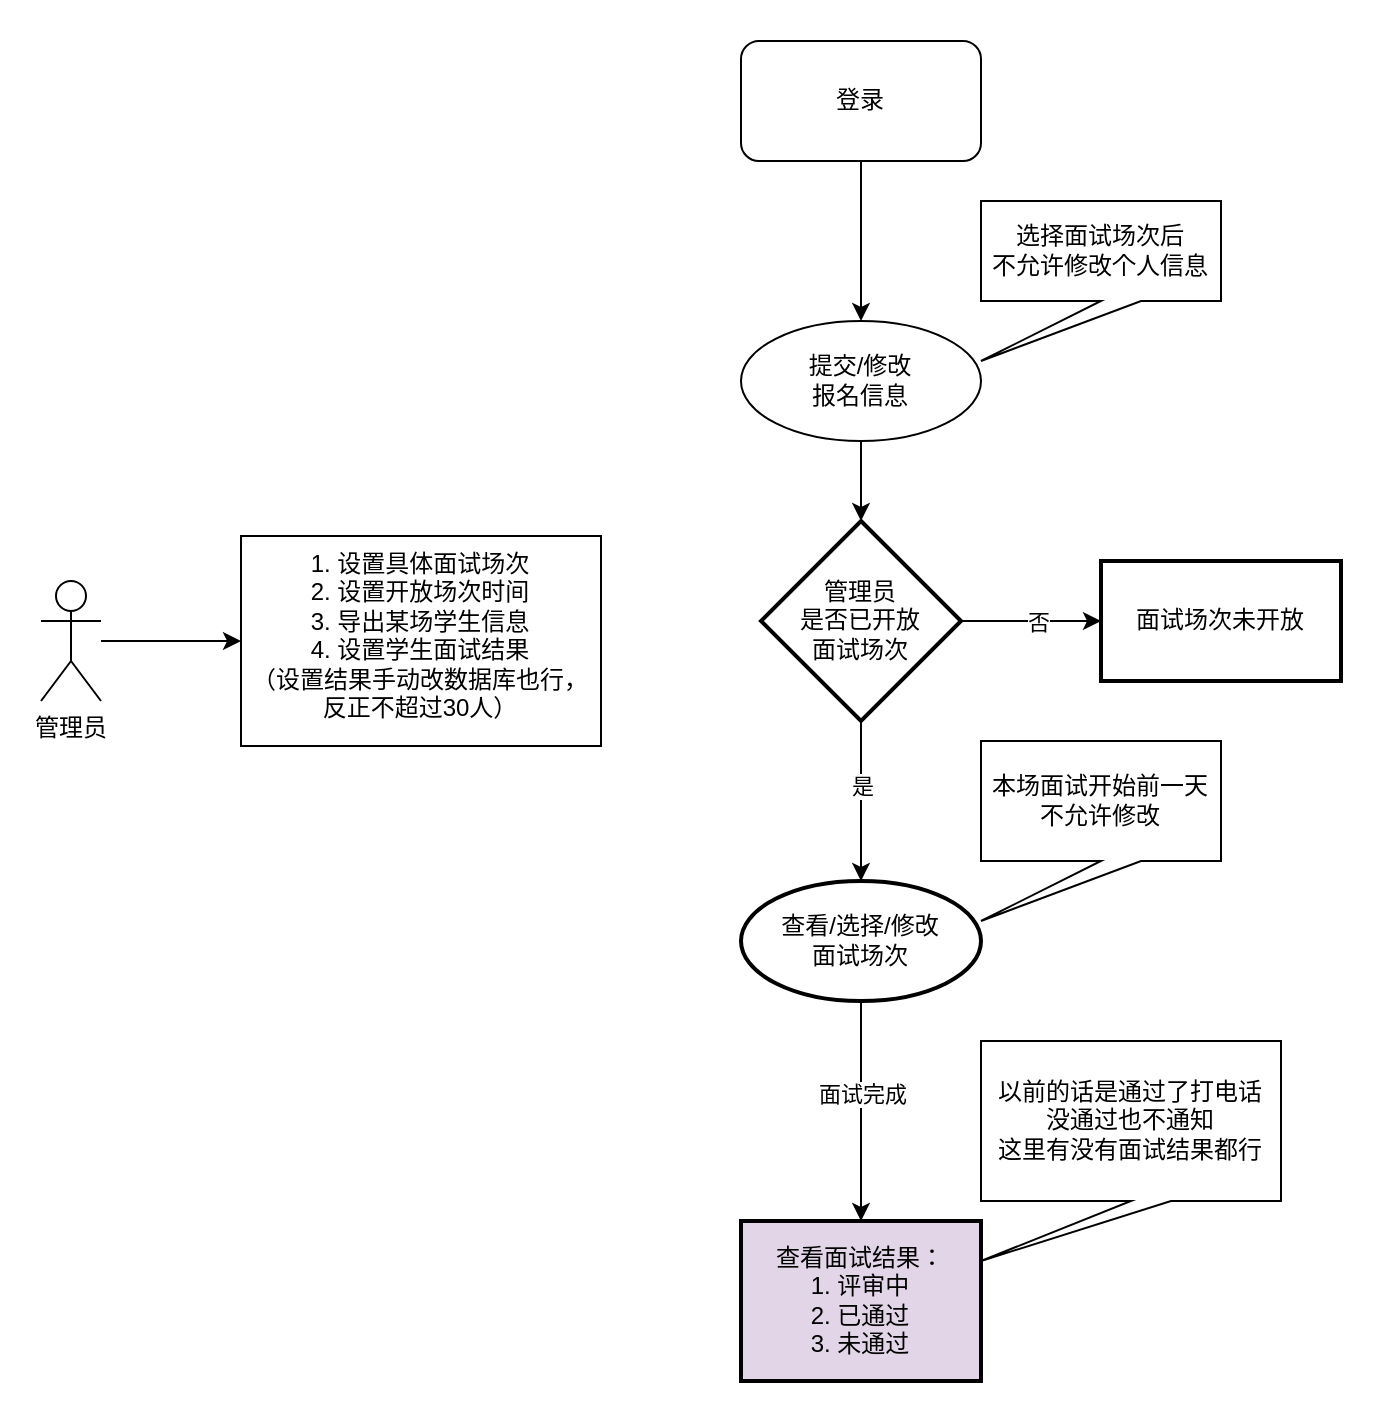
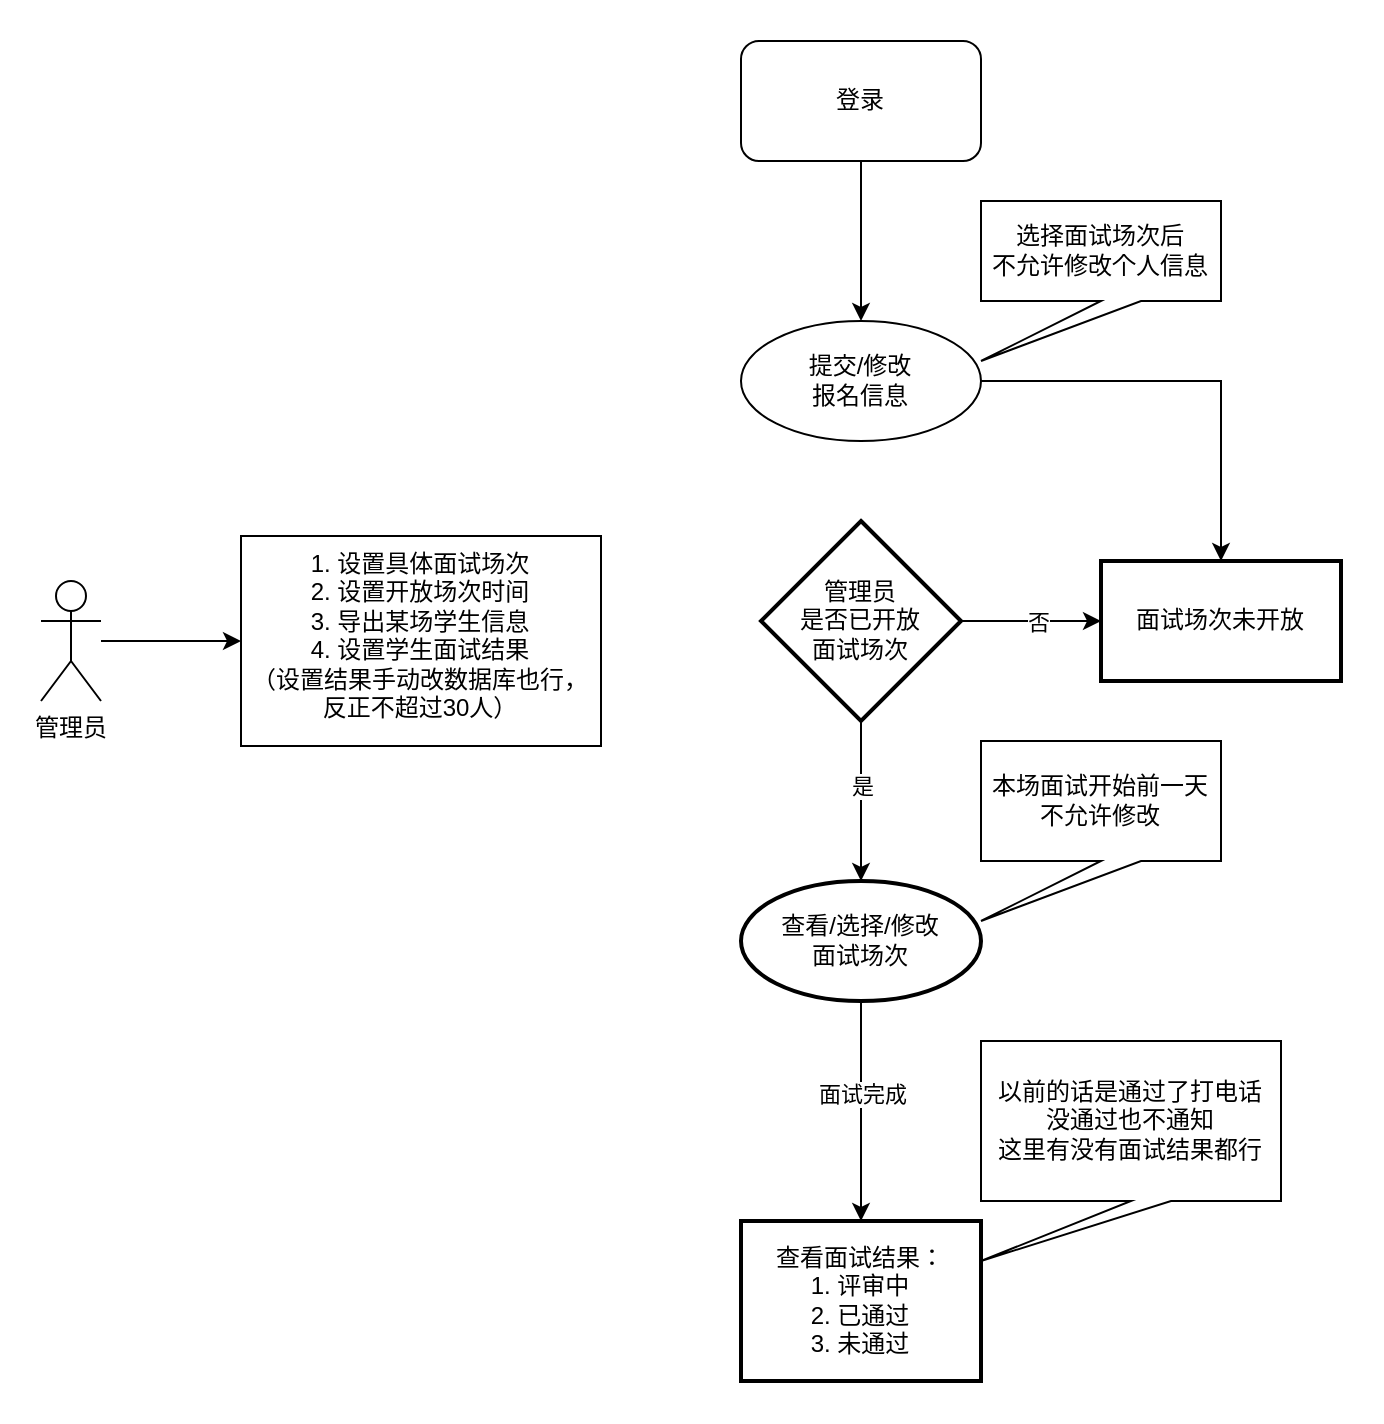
edge "提交/修改 报名信息" -> "管理员 是否已开放 面试场次": now "提交/修改 报名信息" -> "面试场次未开放"
node "查看面试结果： 1. 评审中 2. 已通过 3. 未通过": fillcolor #e1d5e7 -> #ffffff
